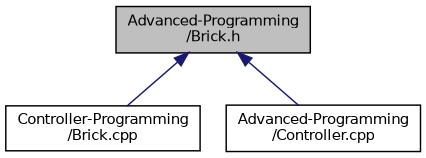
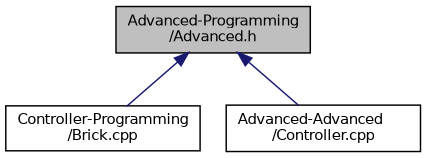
node "Advanced-Programming /Brick.h": label "Advanced-Programming /Brick.h" -> "Advanced-Programming /Advanced.h"
node "Advanced-Programming /Controller.cpp": label "Advanced-Programming /Controller.cpp" -> "Advanced-Advanced /Controller.cpp"
